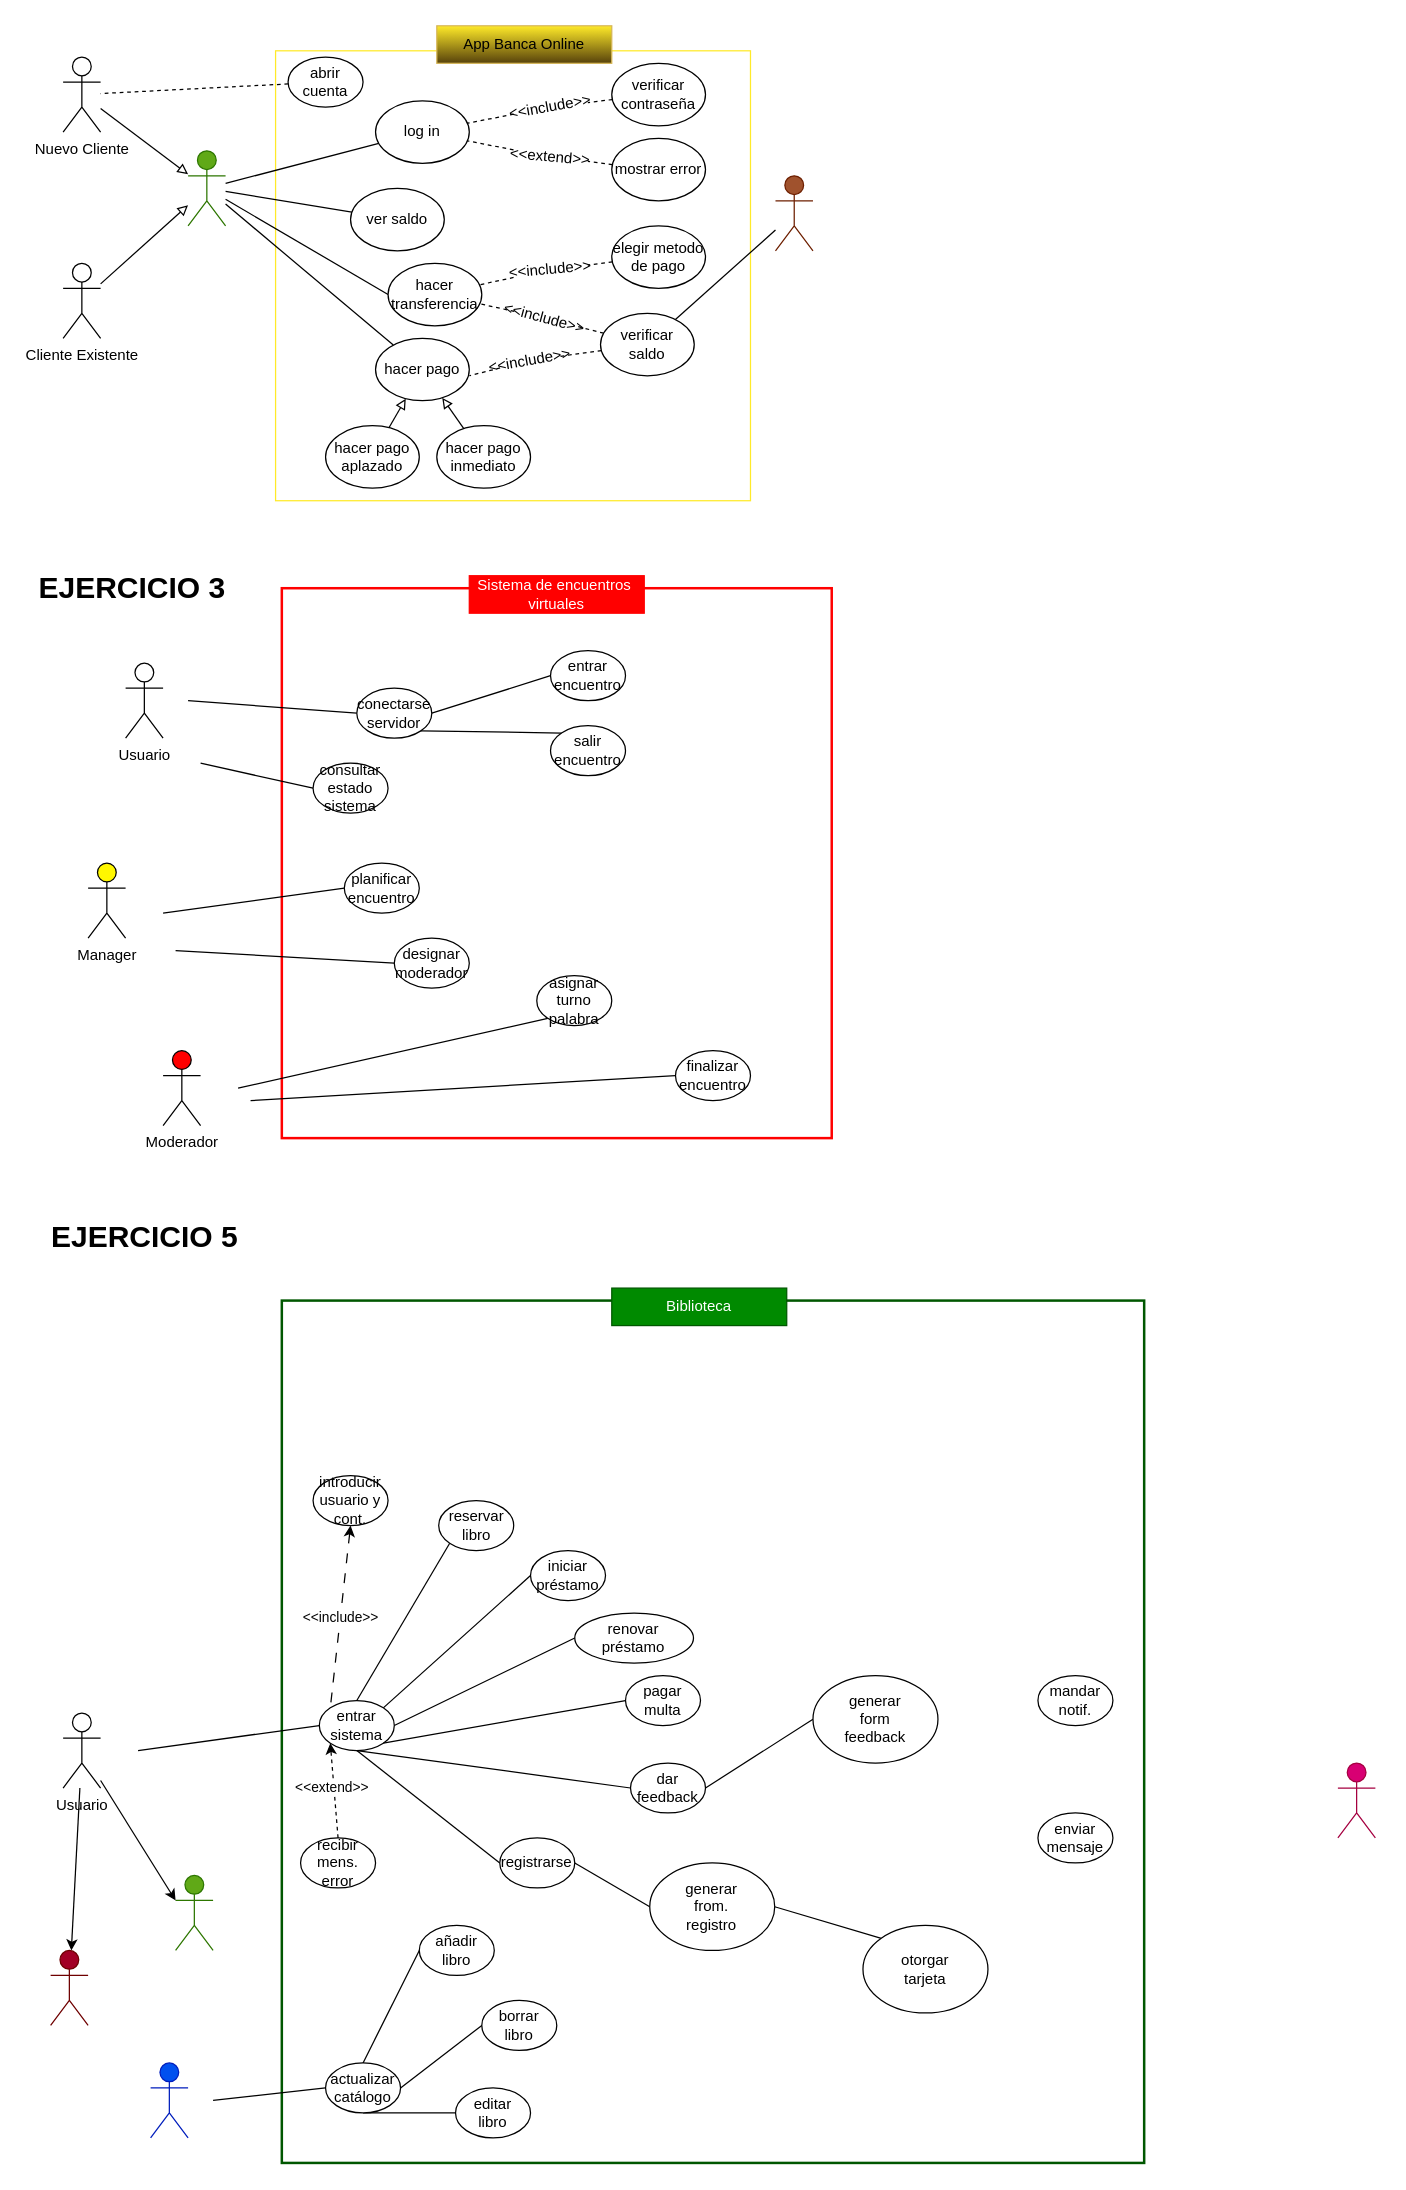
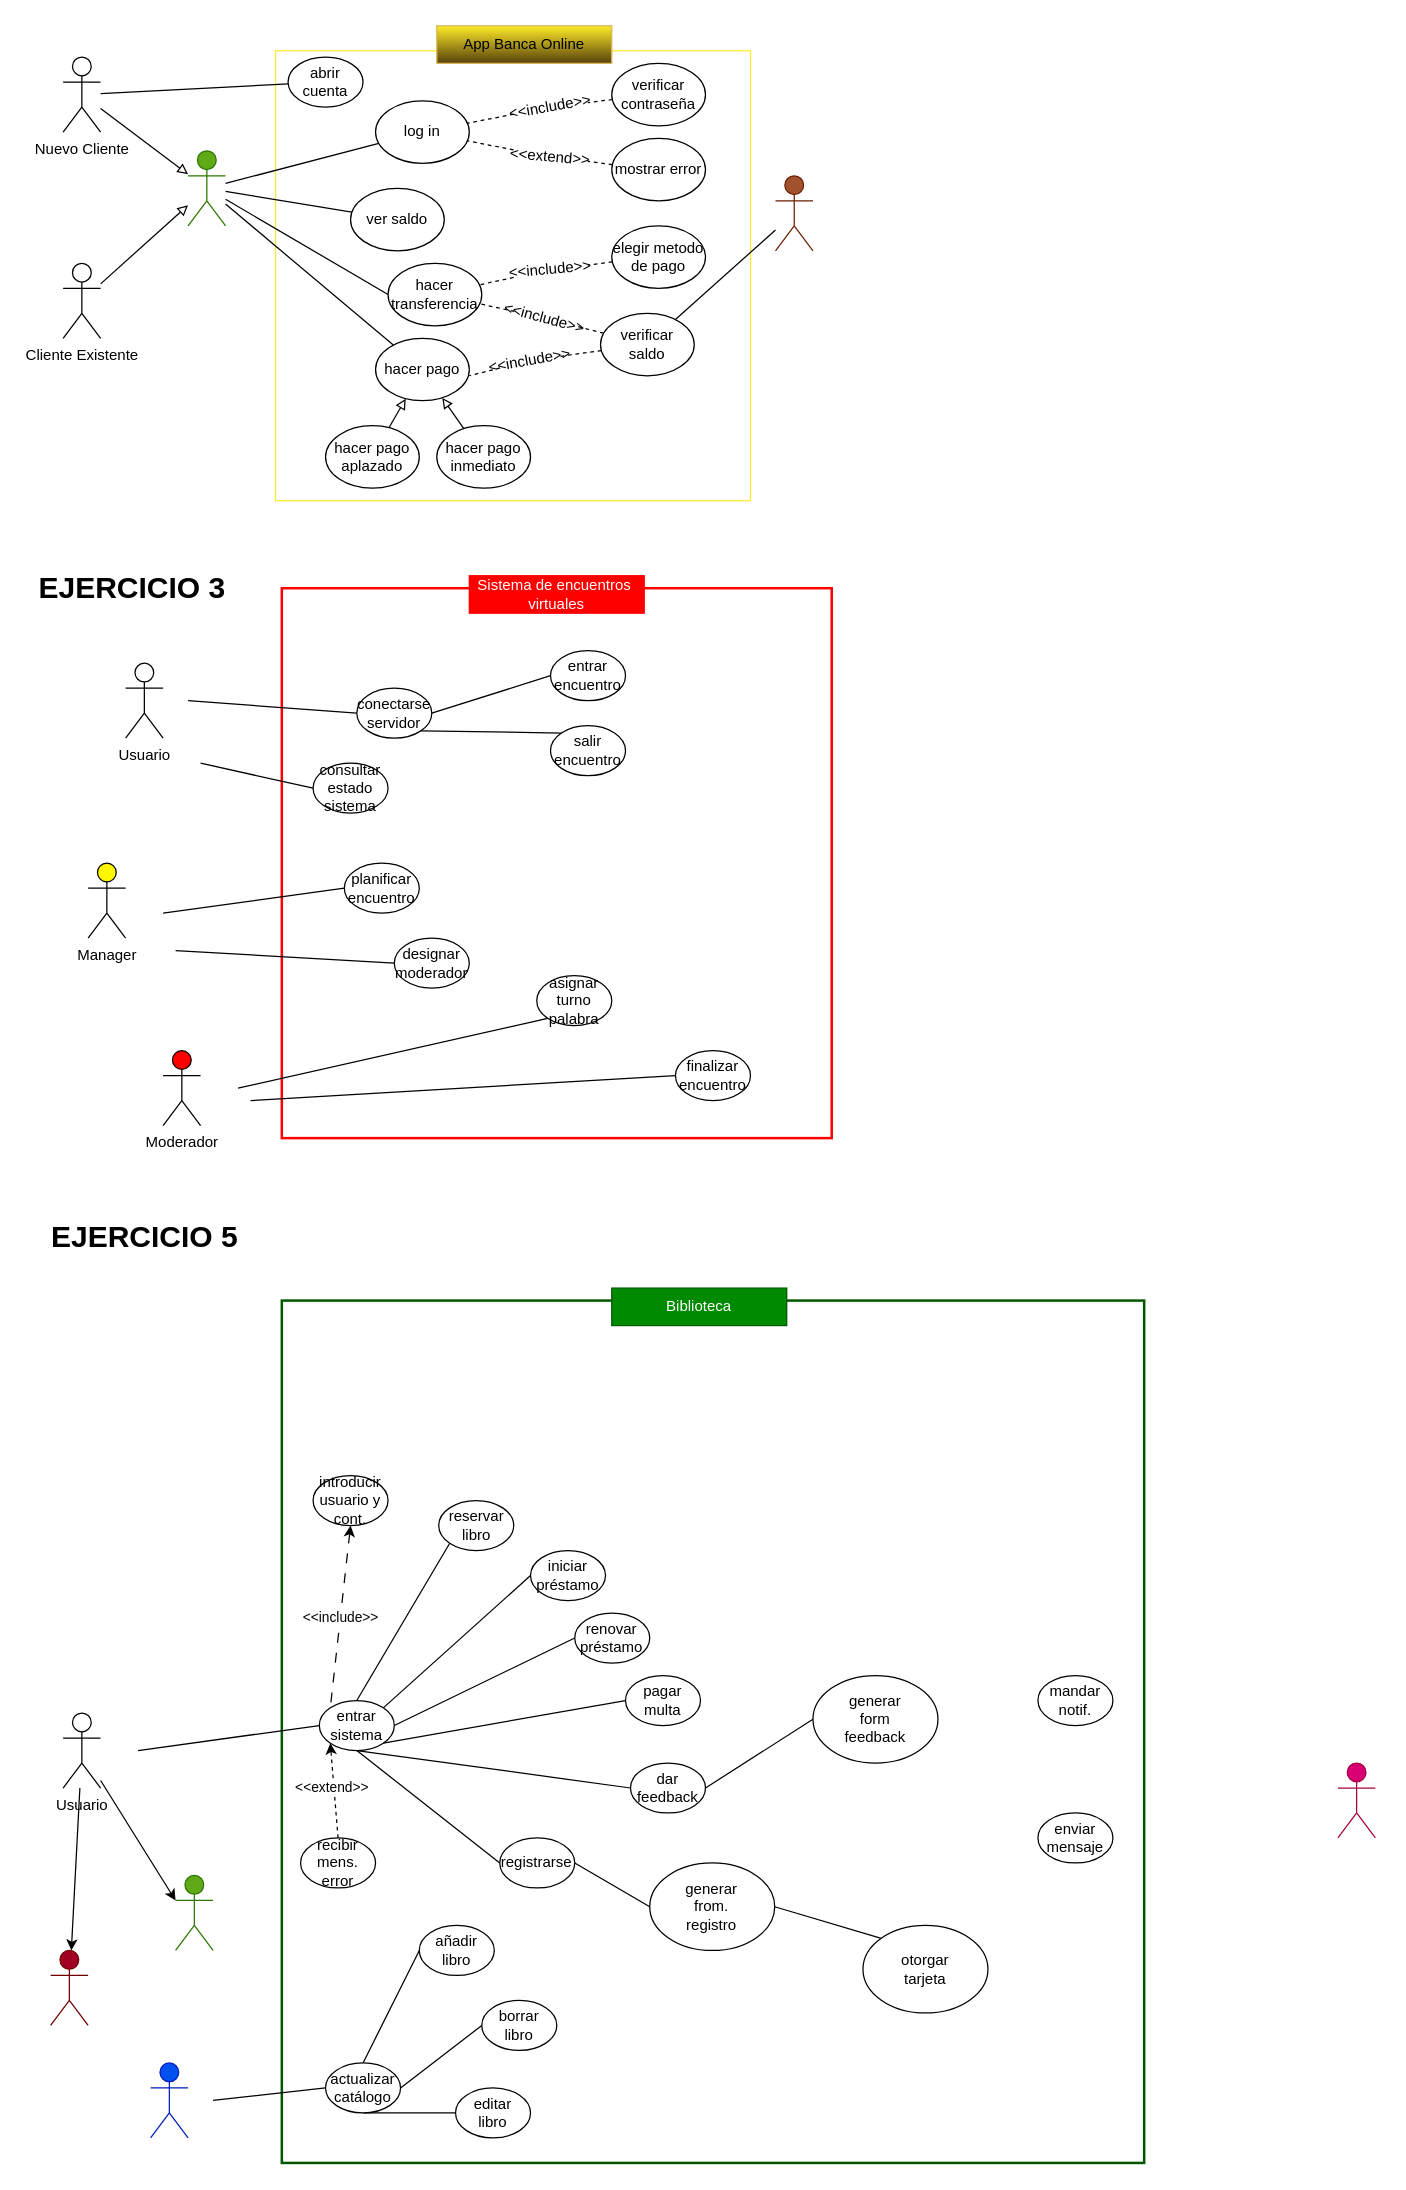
edge "abrir cuenta" -- "Nuevo Cliente": style dashed -> solid
node "renovar préstamo": size 119x50 -> 75x50
